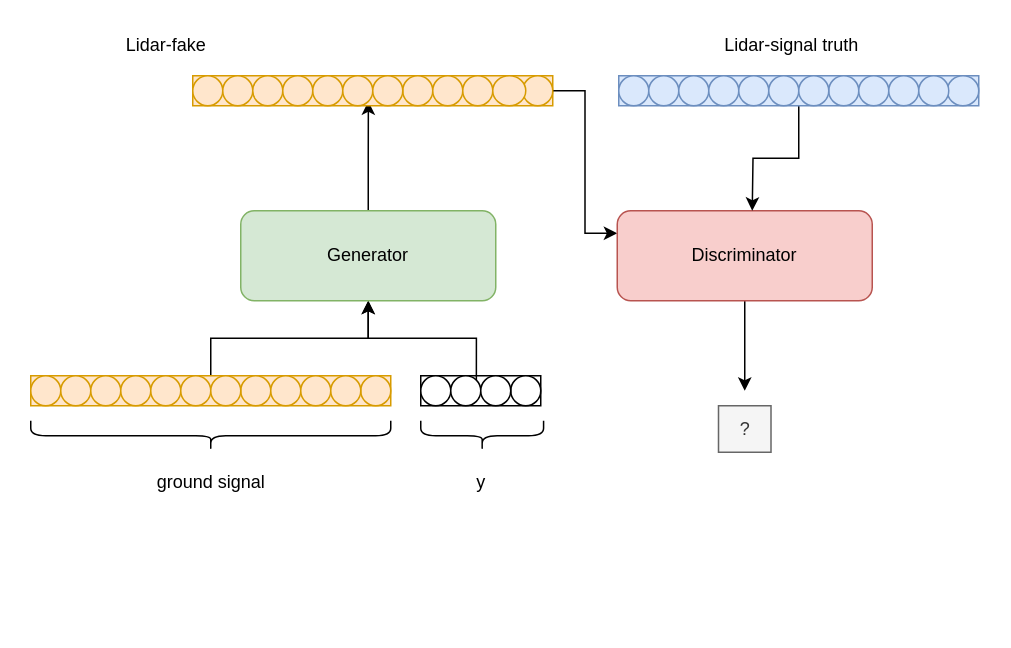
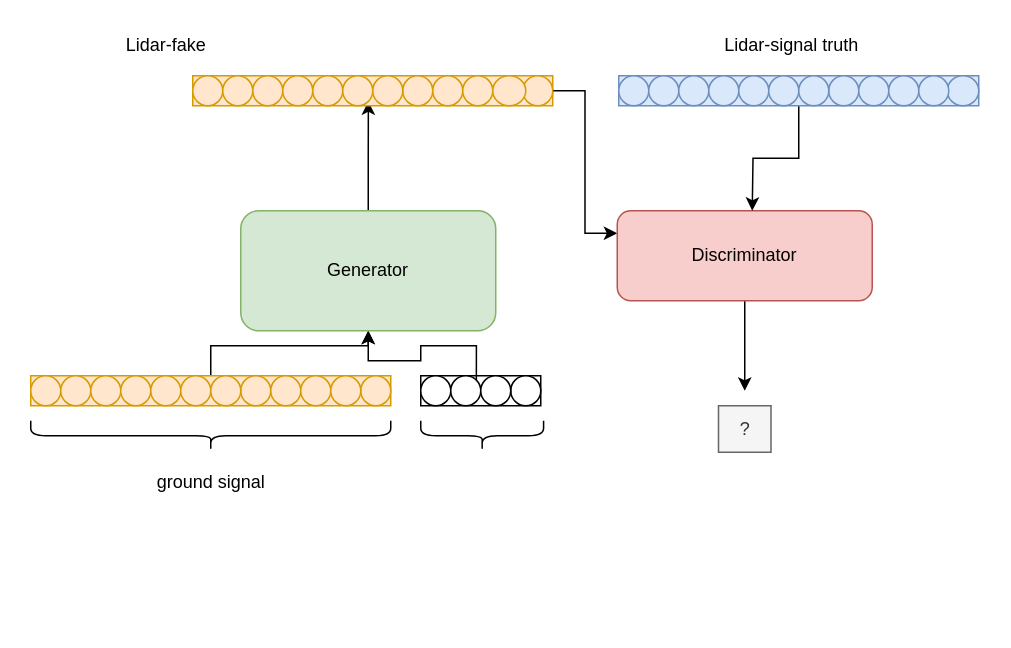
node "Generator": size 255x90 -> 255x120
node "y": removed
